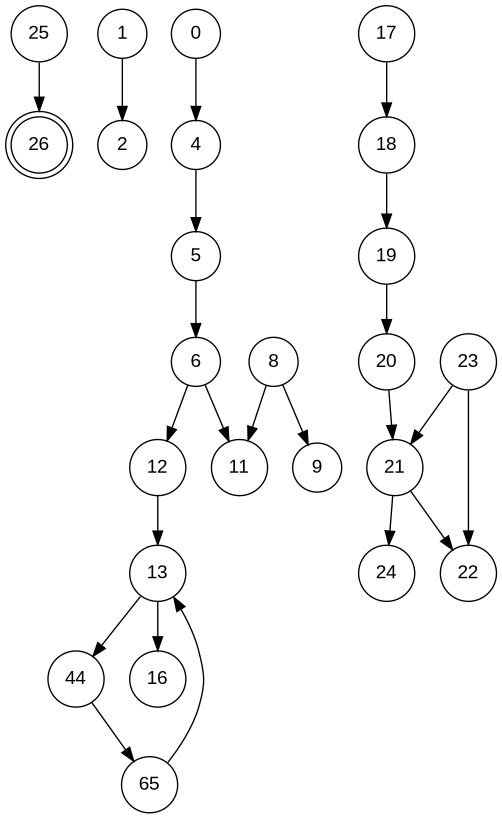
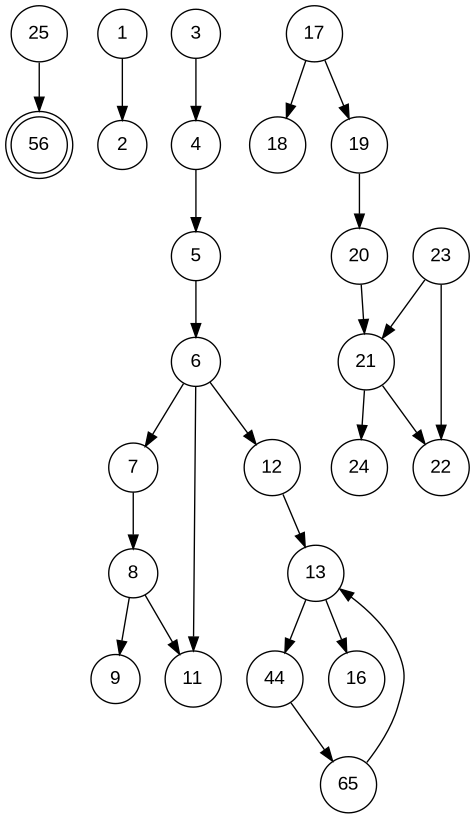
node "0": label "0" -> "3"
node "26": label "26" -> "56"
edge "18" -> "19": now "17" -> "19"
node "7": added
